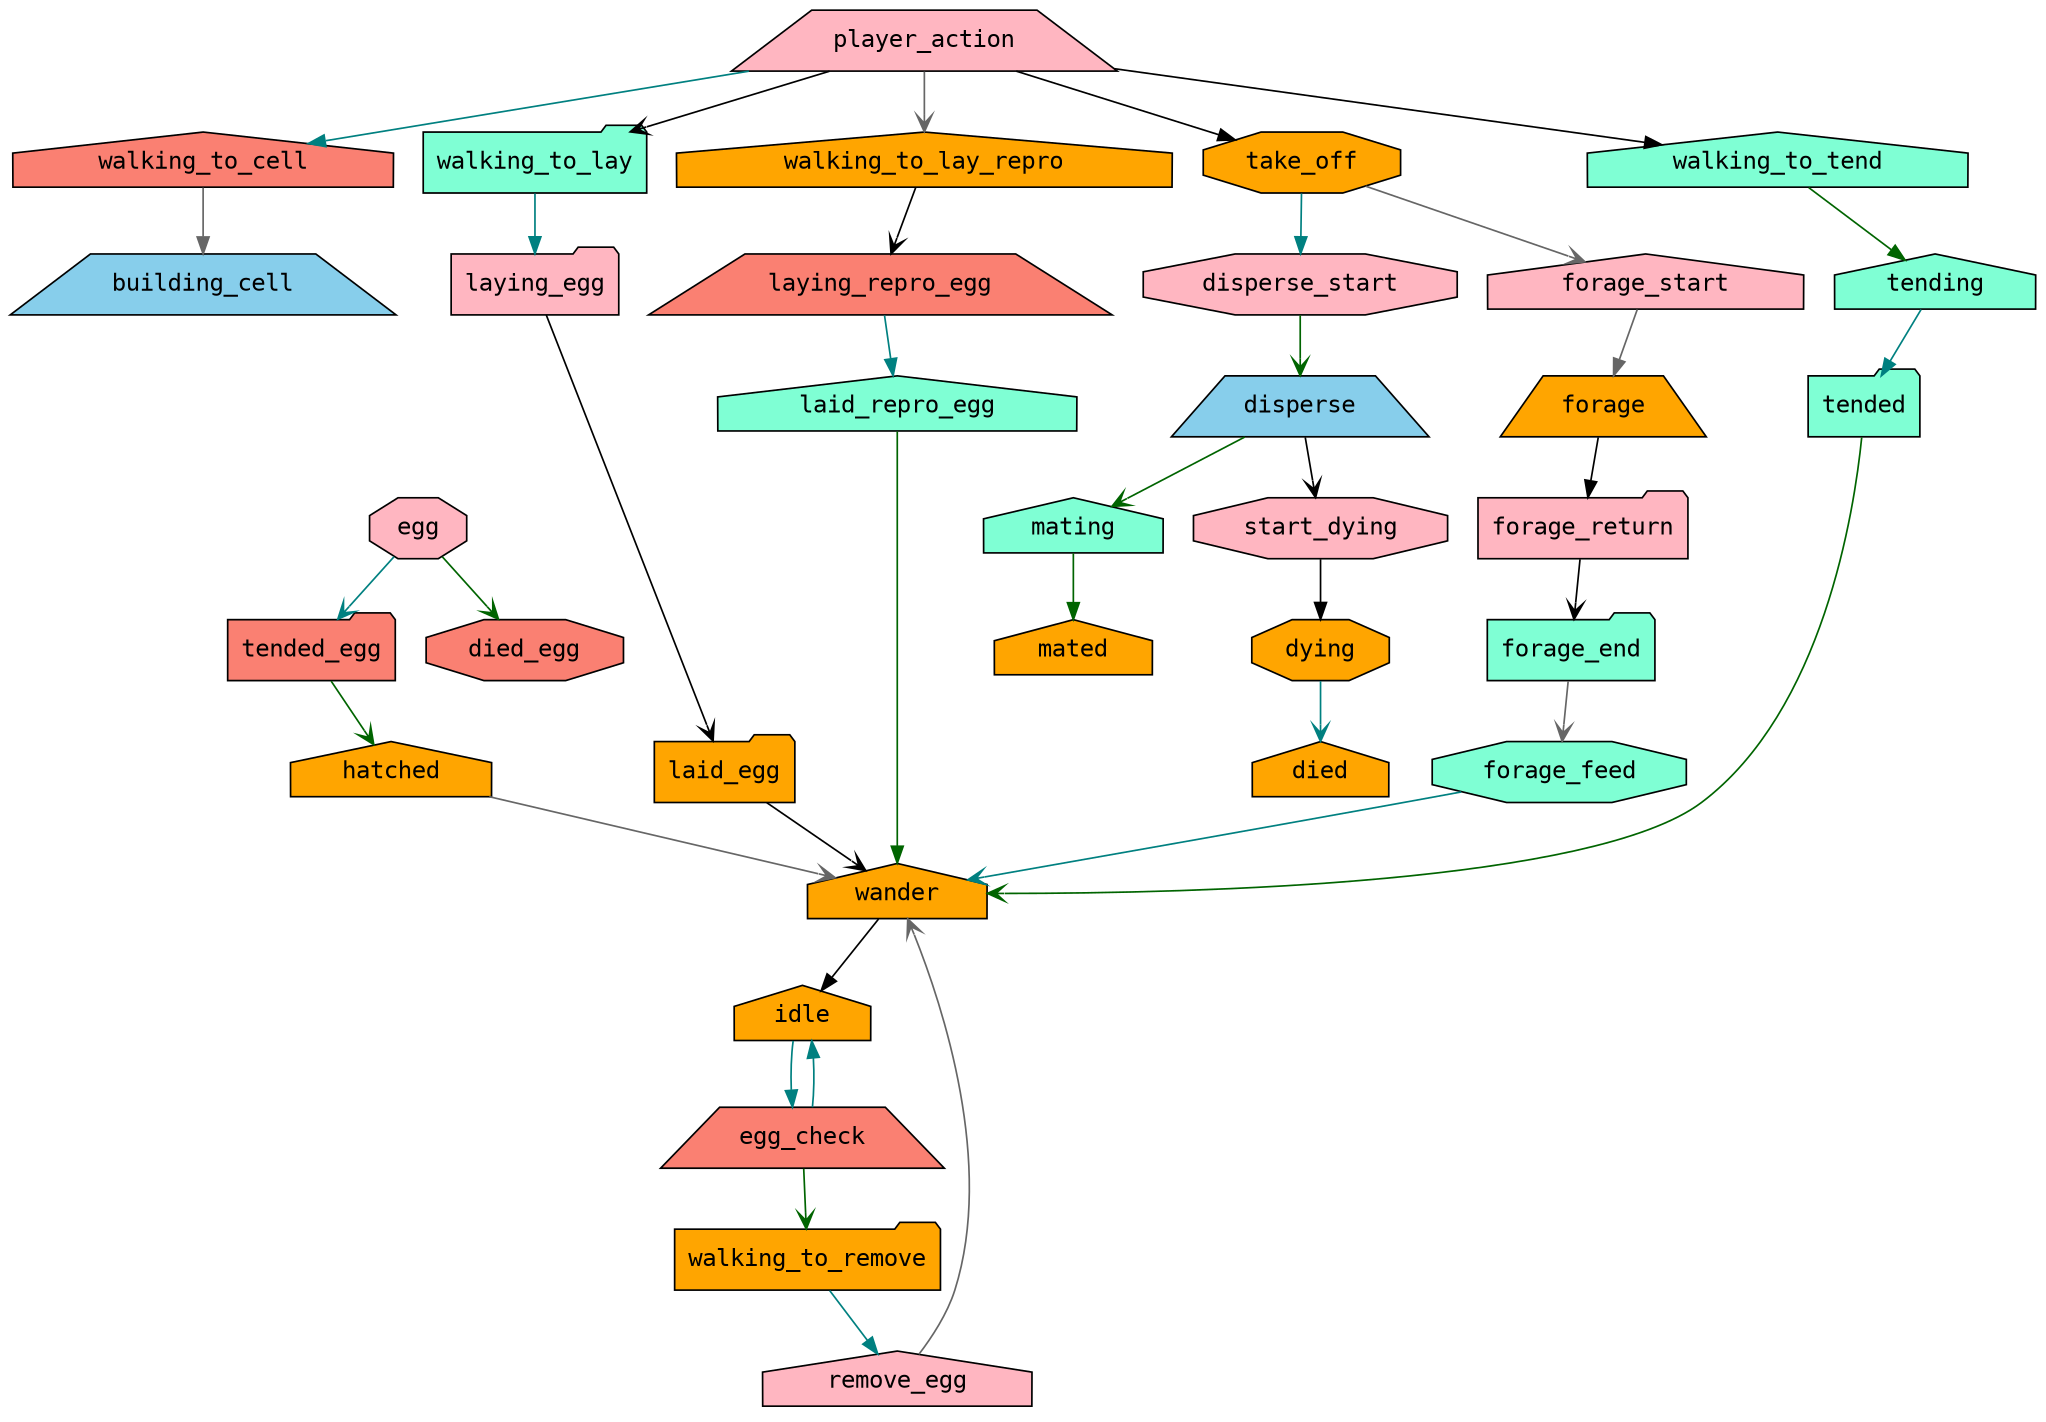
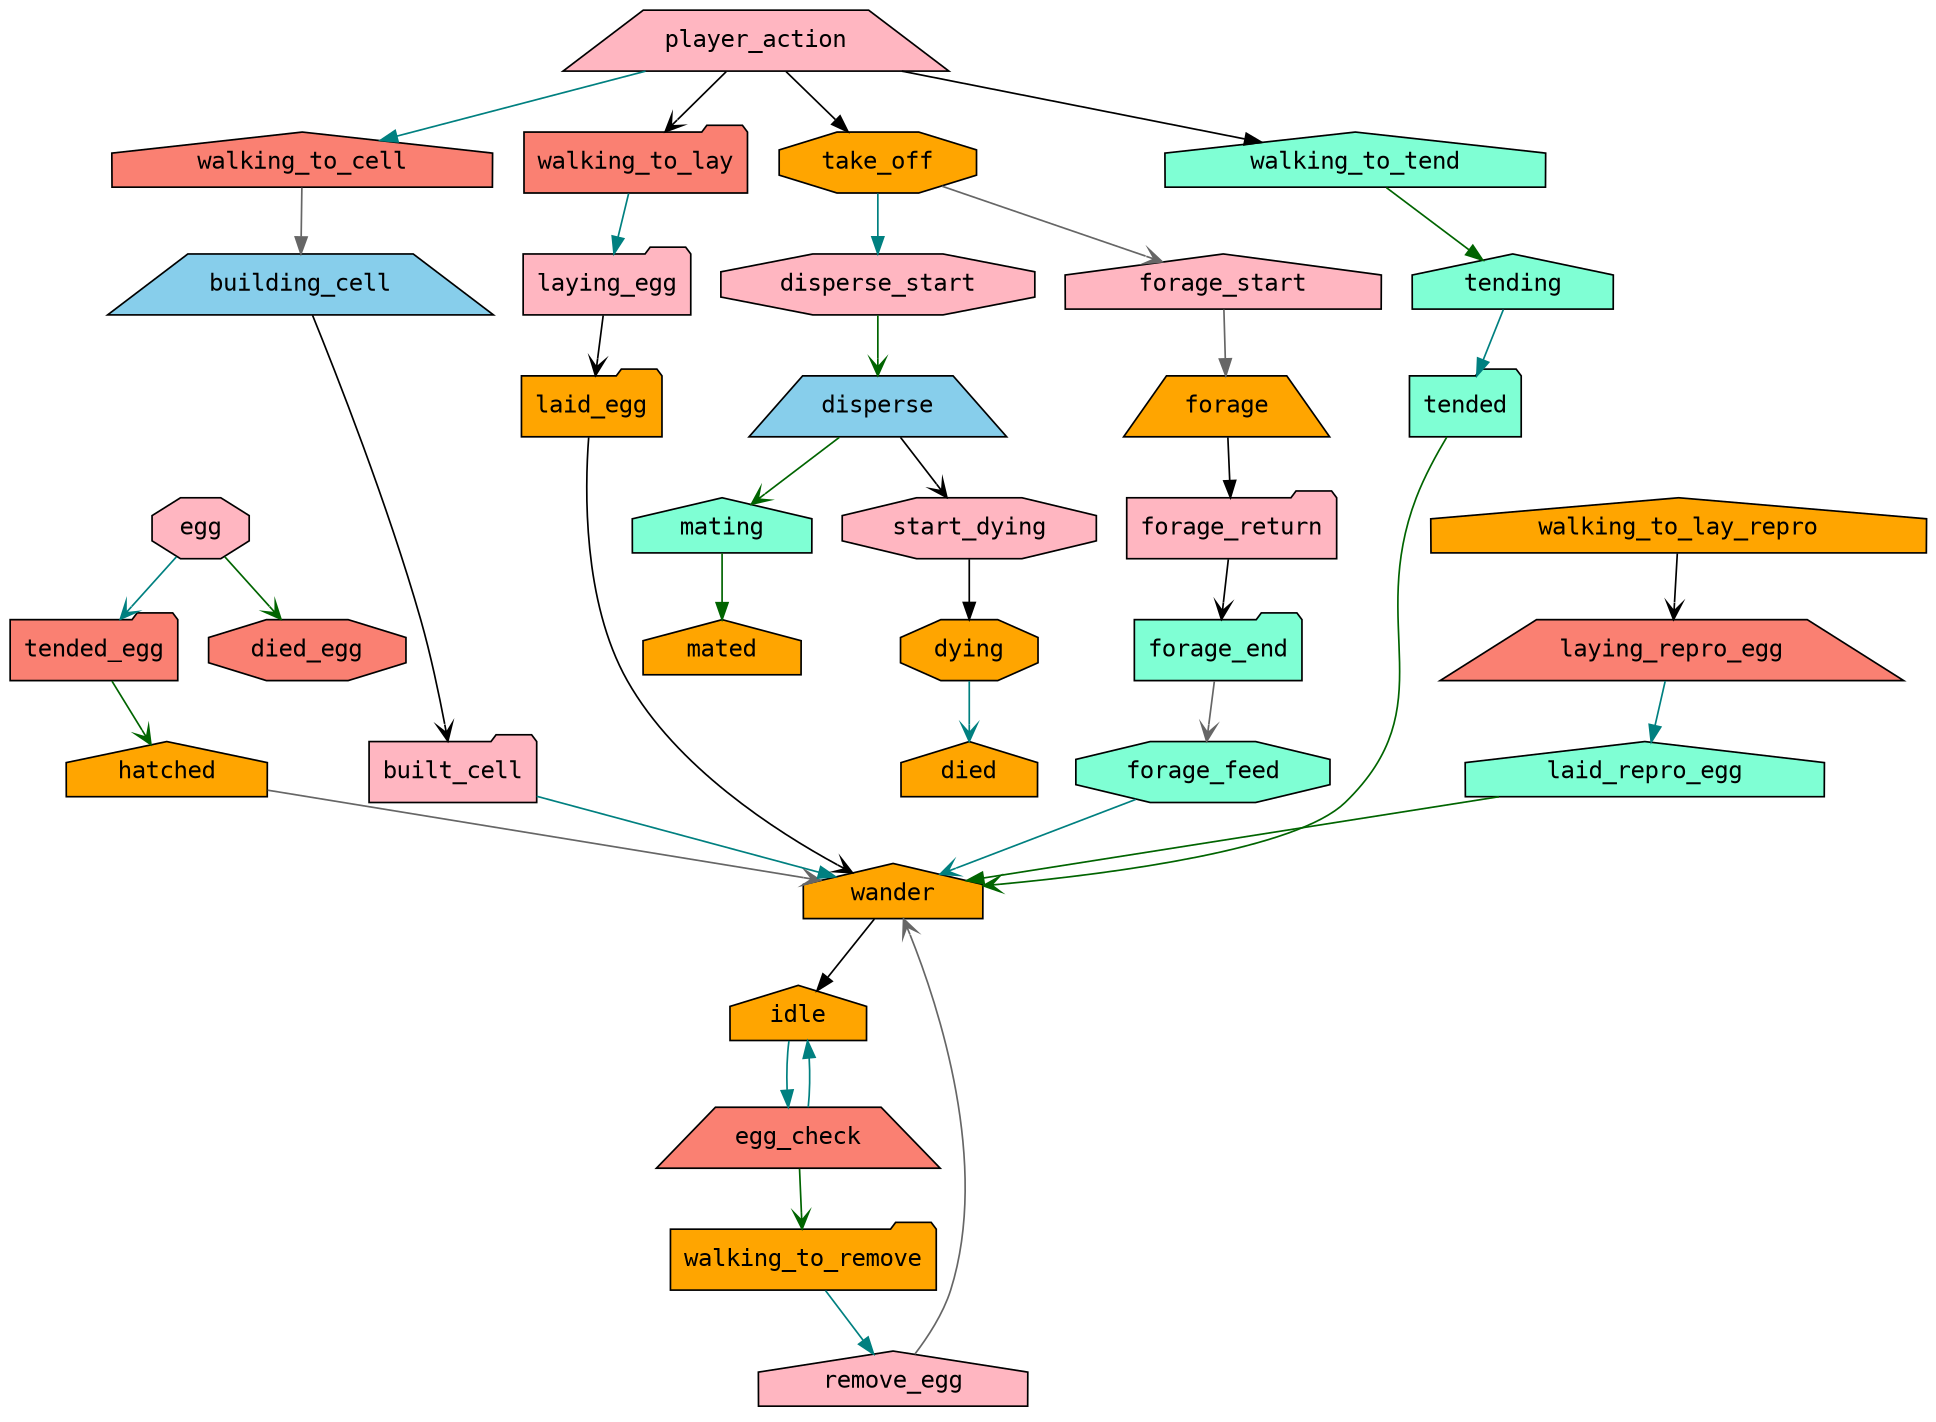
edge "player_action" -> "walking_to_lay_repro": removed
node "walking_to_lay": fillcolor aquamarine -> salmon
node "built_cell": added
